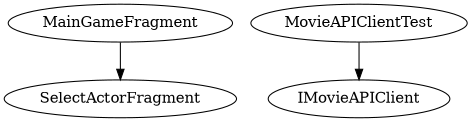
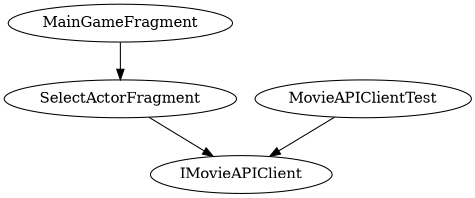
edge "SelectActorFragment" -> "IMovieAPIClient": added
